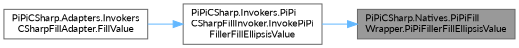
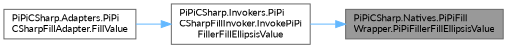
node "PiPiCSharp.Adapters.Invokers CSharpFillAdapter.FillValue": label "PiPiCSharp.Adapters.Invokers CSharpFillAdapter.FillValue" -> "PiPiCSharp.Adapters.PiPi CSharpFillAdapter.FillValue"
